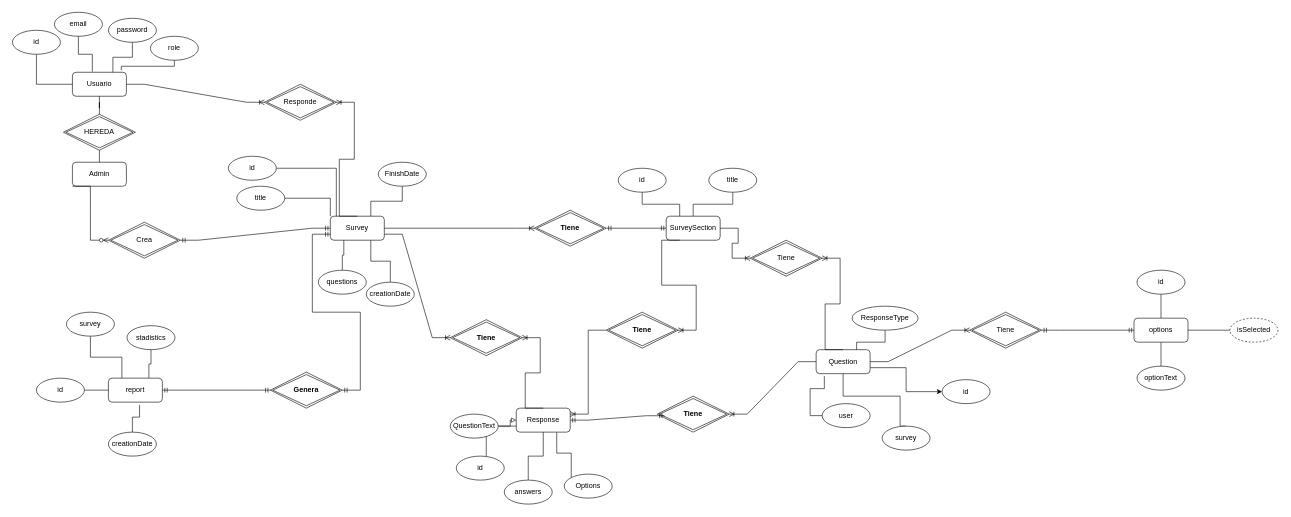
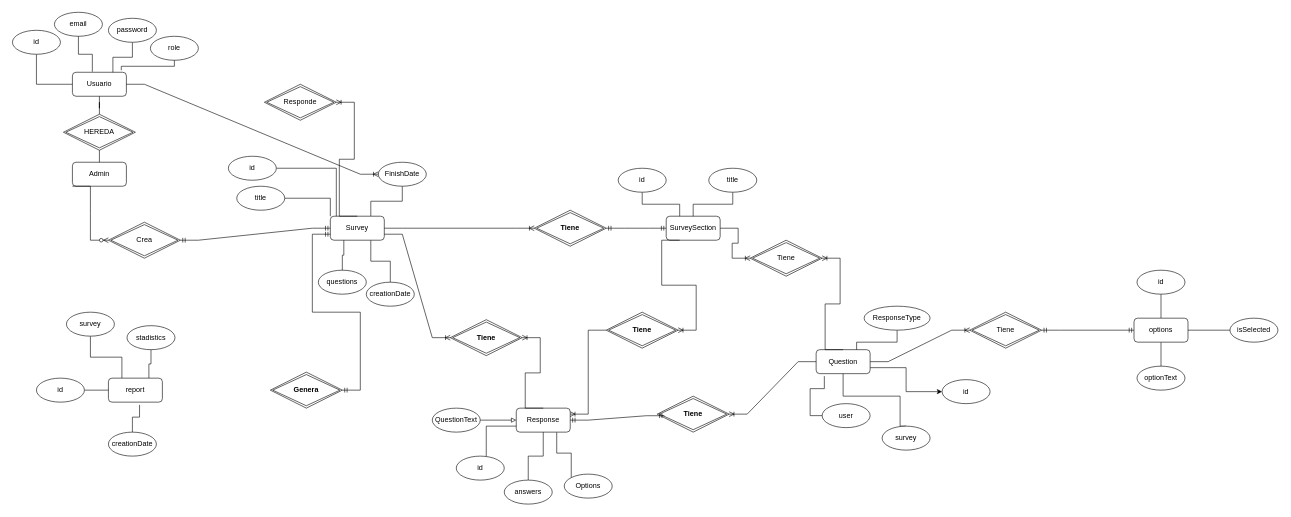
edge "Usuario" -> "Responde": now "Usuario" -> "FinishDate"
node "ResponseType": moved (885, 318) -> (897, 318)
node "isSelected": style dashed -> solid
edge "report" -- "Genera": removed
node "QuestionText": moved (474, 426) -> (456, 420)
